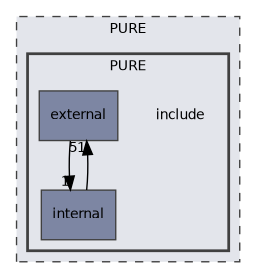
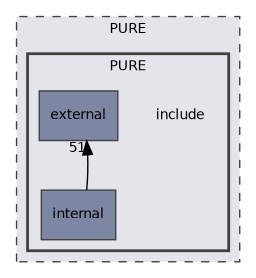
edge "external" -> "internal": removed
